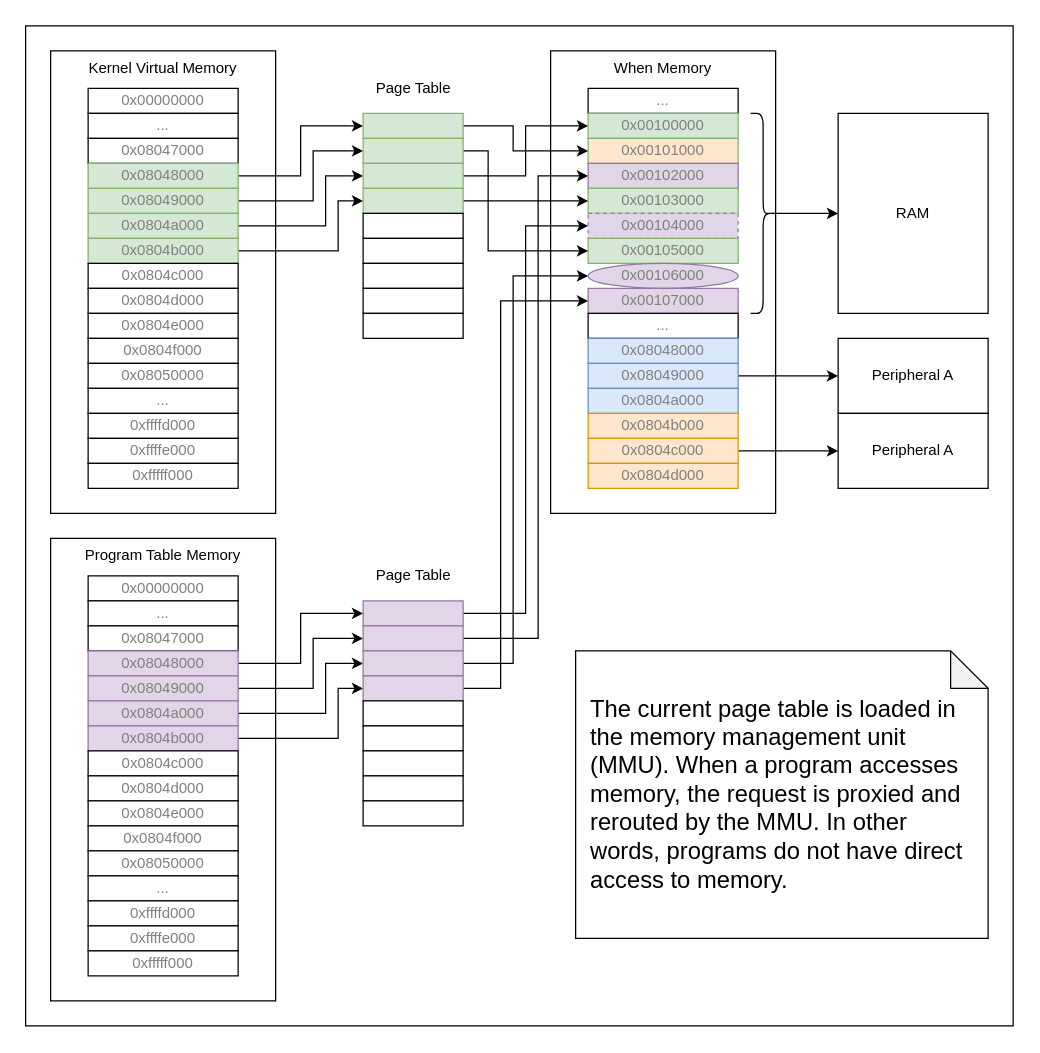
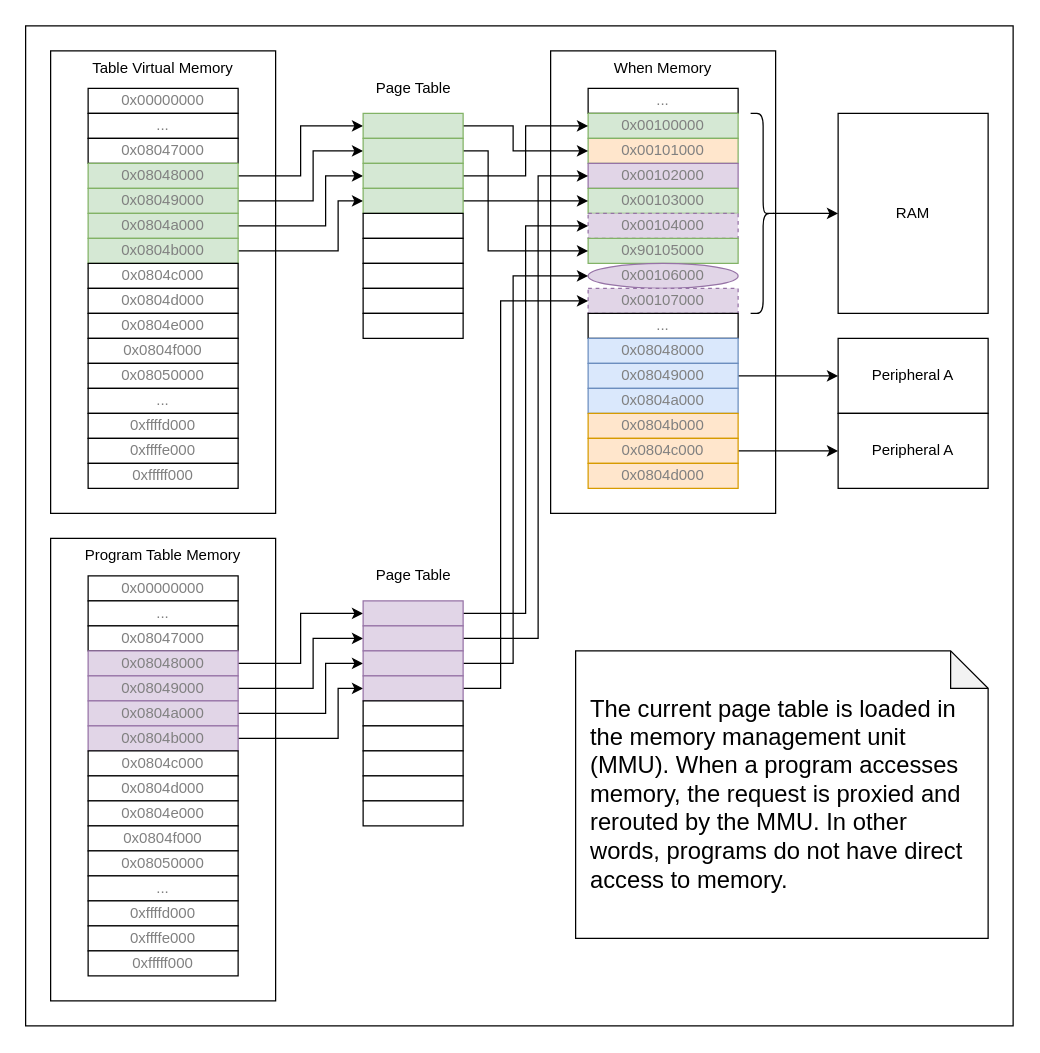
node "Kernel Virtual Memory": label "Kernel Virtual Memory" -> "Table Virtual Memory"
node "0x00105000": label "0x00105000" -> "0x90105000"
node "0x00107000": style solid -> dashed
